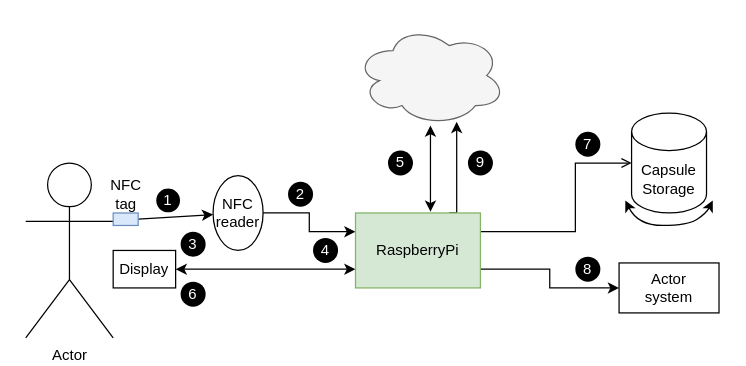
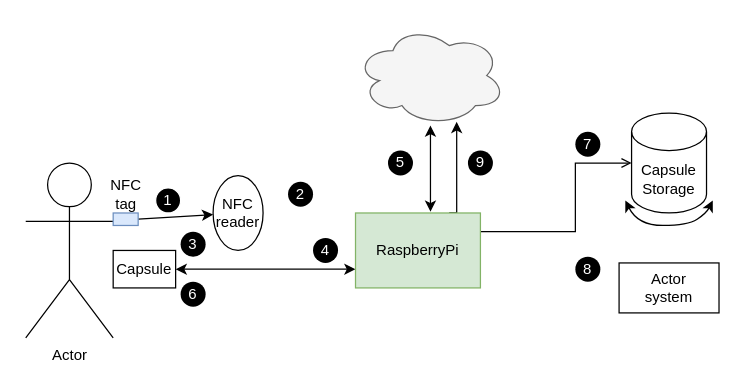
edge "NFC reader" -> "RaspberryPi": removed
node "Display": label "Display" -> "Capsule"
edge "RaspberryPi" -> "Actor system": removed
